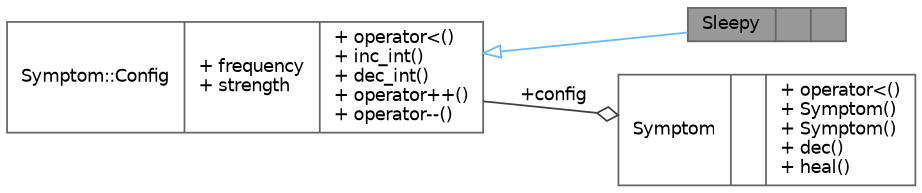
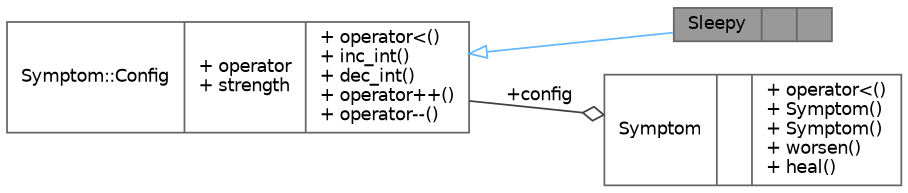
node "Symptom::Config": text "+ frequency" -> "+ operator"
node "Symptom": text "+ dec()" -> "+ worsen()"
